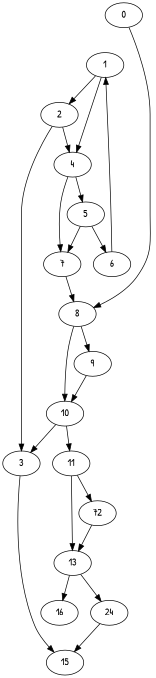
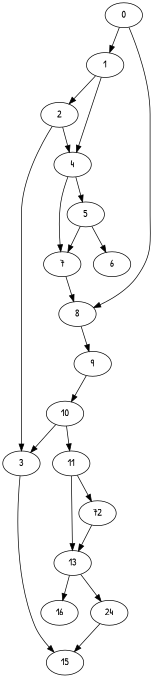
edge "6" -> "1": now "0" -> "1"
edge "8" -> "10": removed
